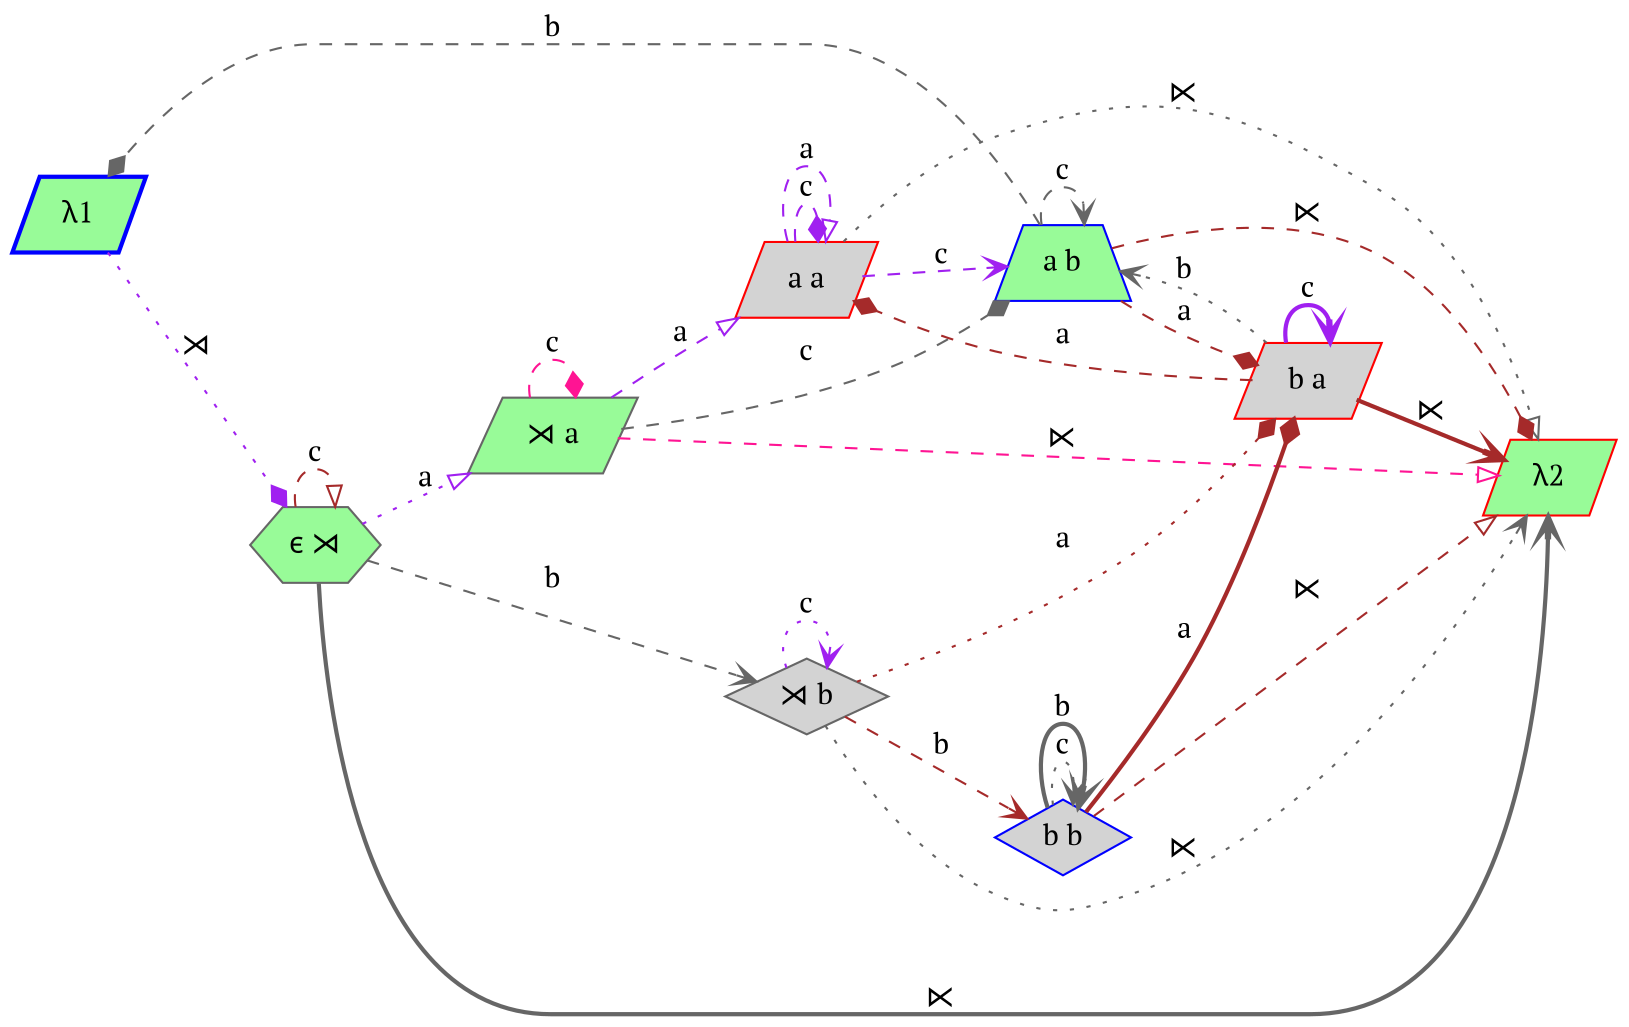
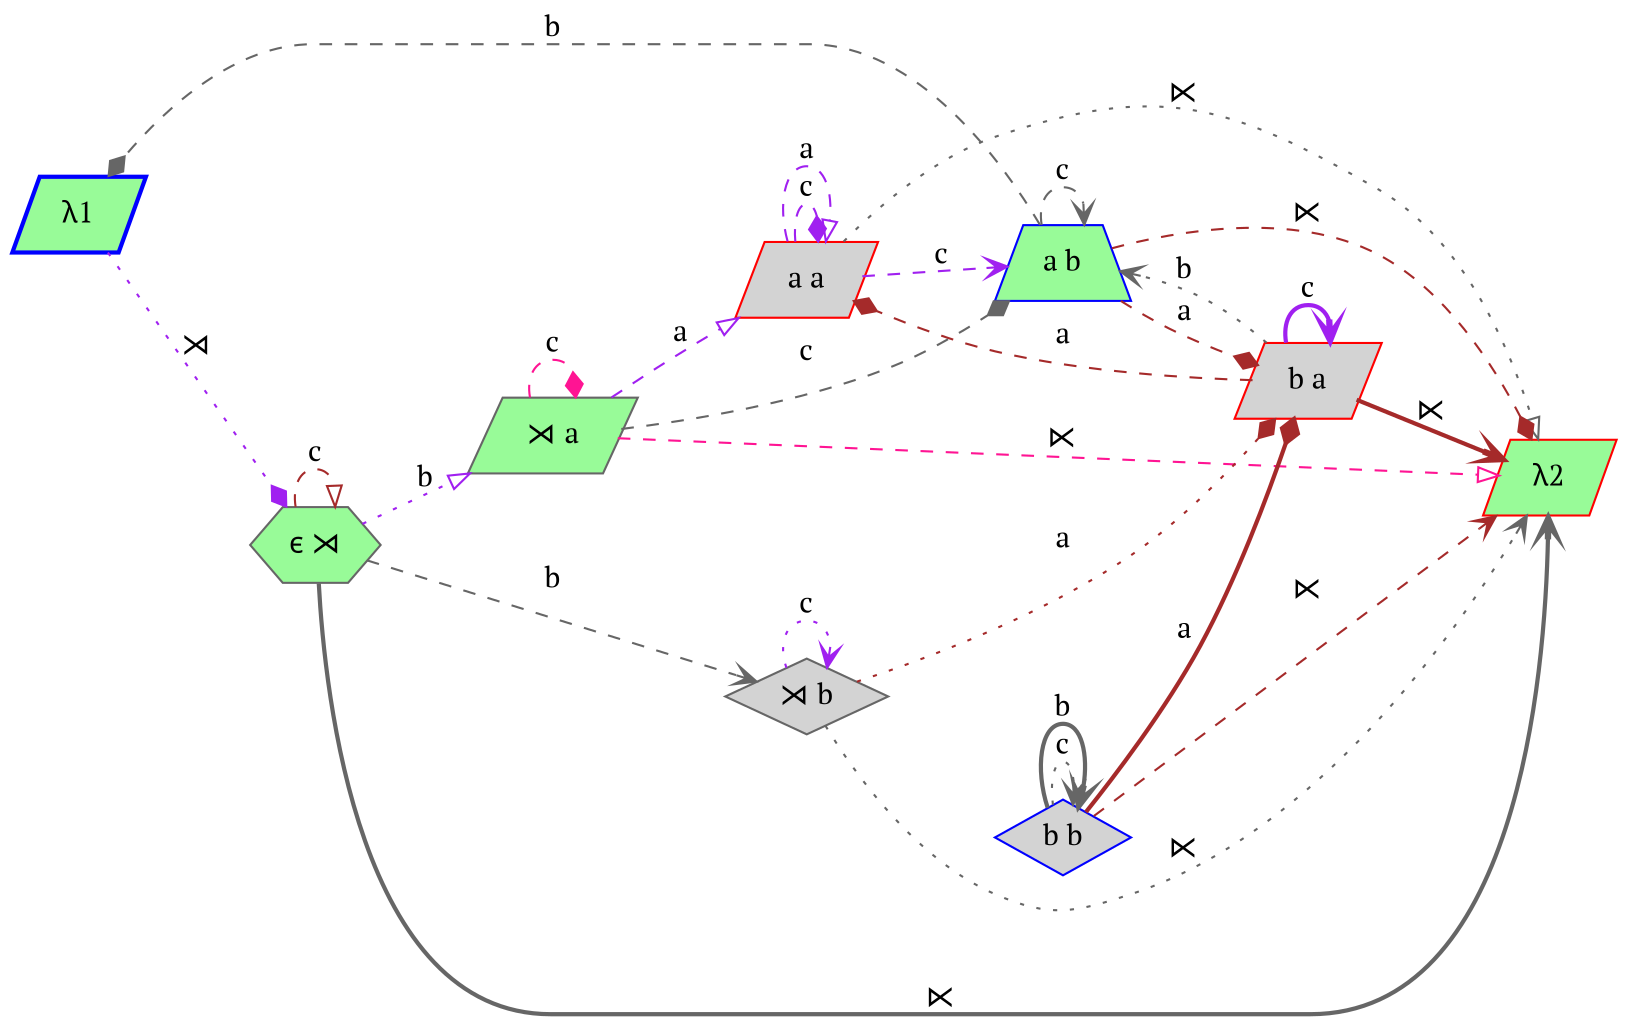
edge "ϵ ⋊" -> "⋊ a": label "a" -> "b"
edge "b b" -> "λ2": arrowhead onormal -> vee
edge "⋊ b" -> "b b": removed, label "b"
